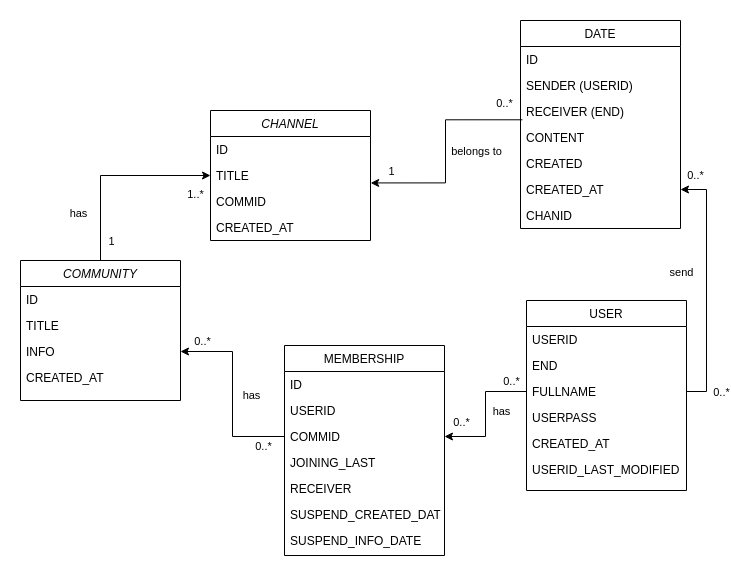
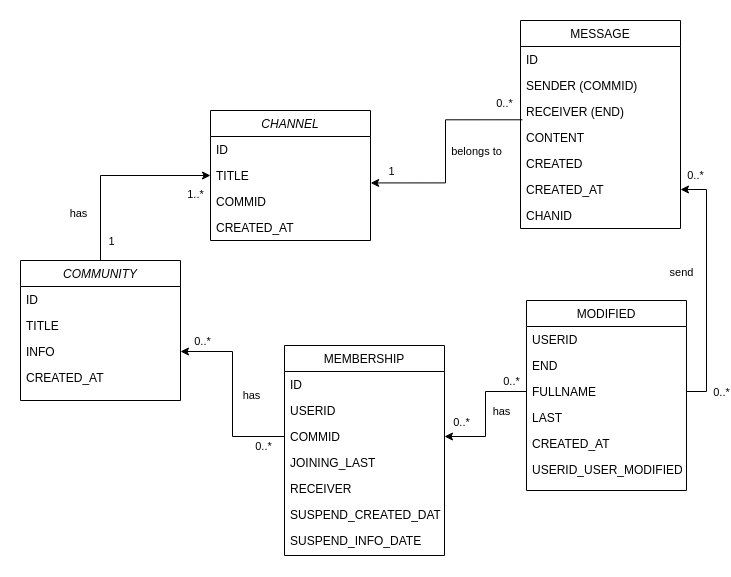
node "DATE": label "DATE" -> "MESSAGE"
node "SENDER (USERID)": label "SENDER (USERID)" -> "SENDER (COMMID)"
node "USER": label "USER" -> "MODIFIED"
node "USERPASS": label "USERPASS" -> "LAST"
node "USERID_LAST_MODIFIED": label "USERID_LAST_MODIFIED" -> "USERID_USER_MODIFIED"
